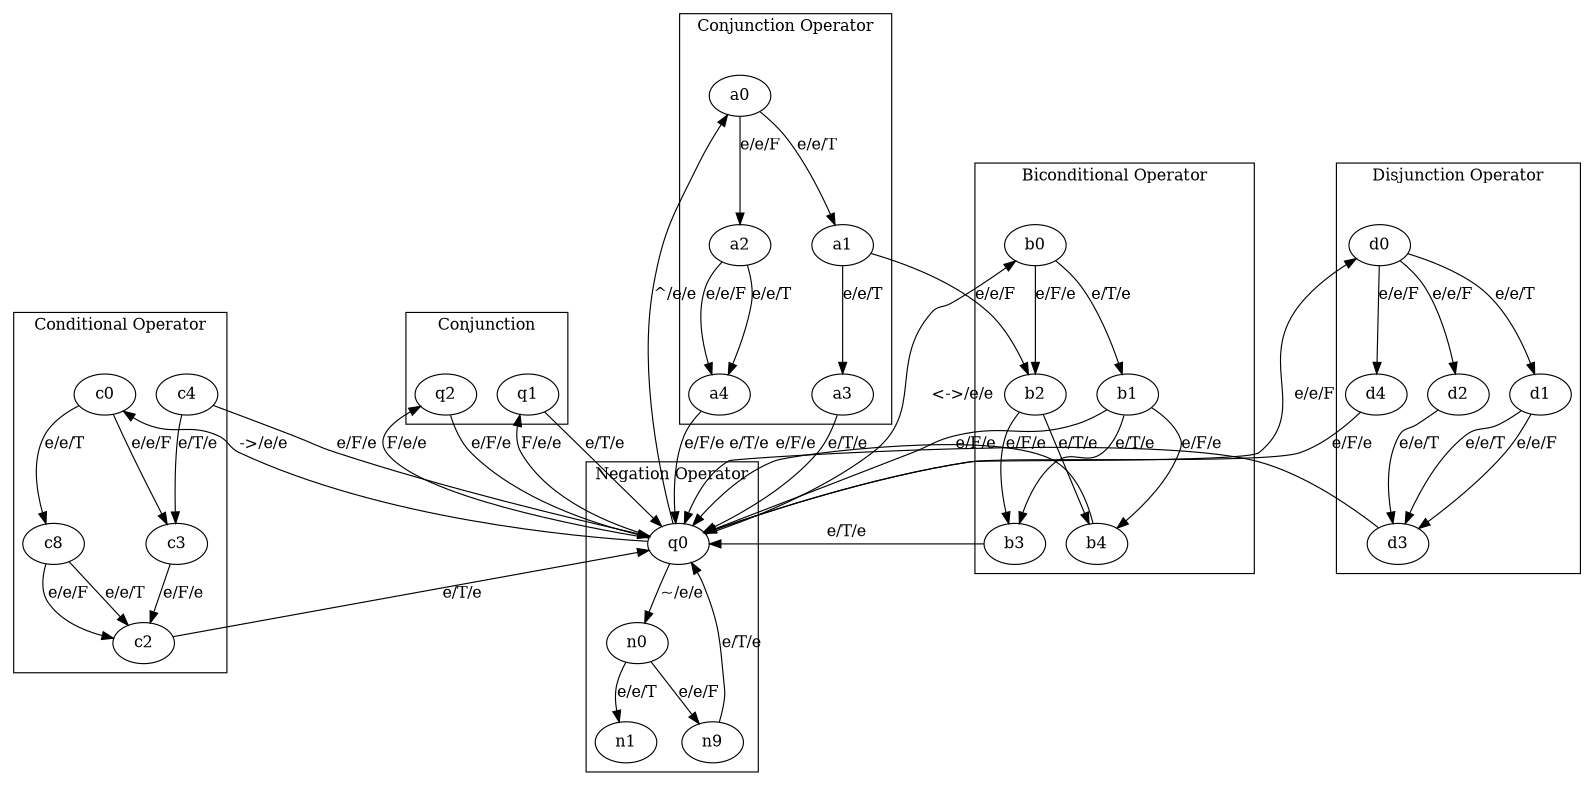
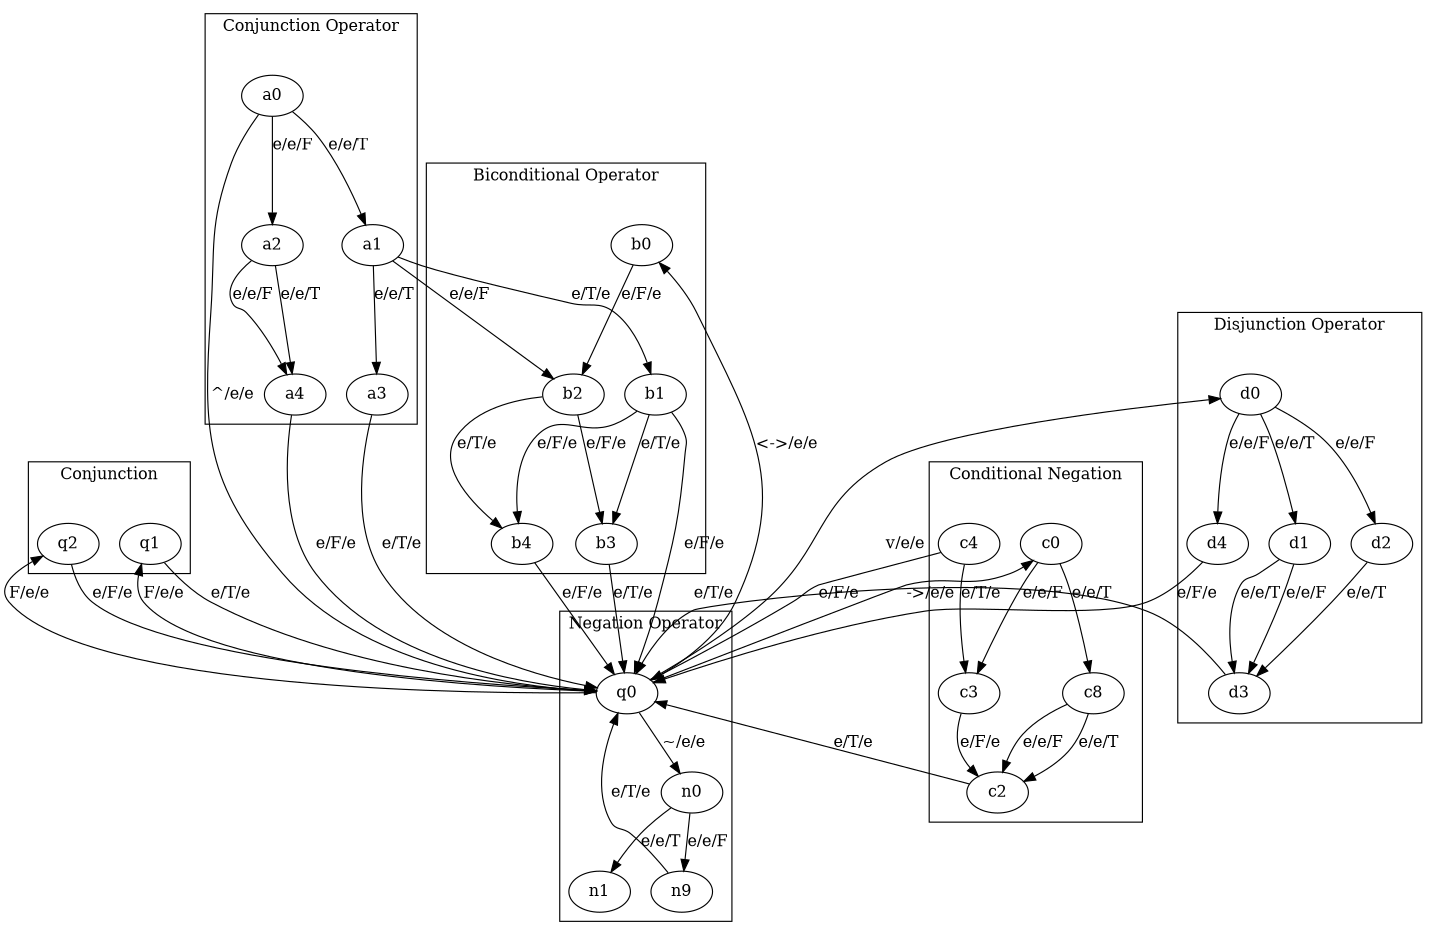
edge "b0" -> "b1": now "a1" -> "b1"
edge "q0" -> "a0": reversed
cluster "Conditional Operator": label "Conditional Operator" -> "Conditional Negation"
edge "q0" -> "d0": label "e/e/F" -> "v/e/e"
